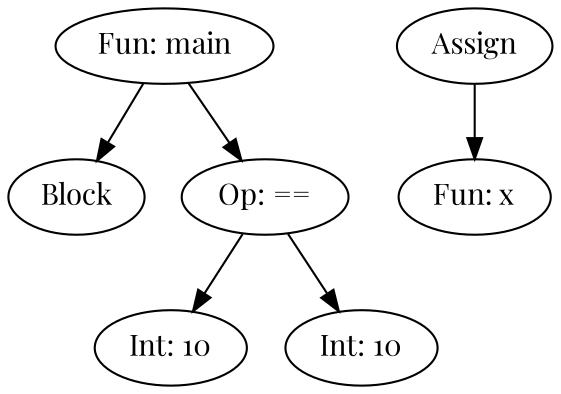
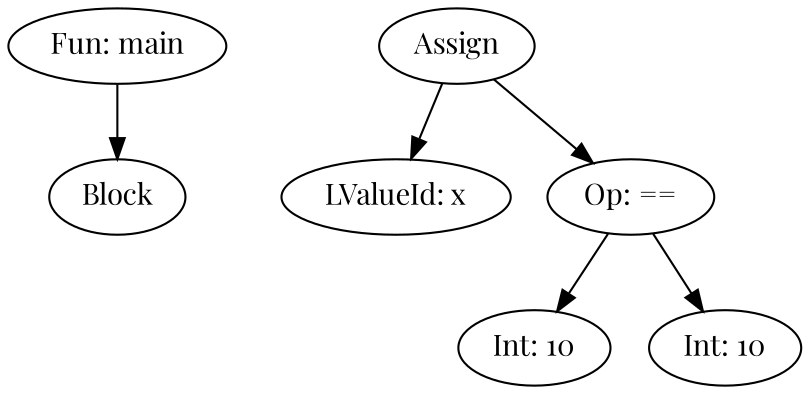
edge "Fun: main" -> "Op: ==": now "Assign" -> "Op: =="
node "Fun: x": label "Fun: x" -> "LValueId: x"
